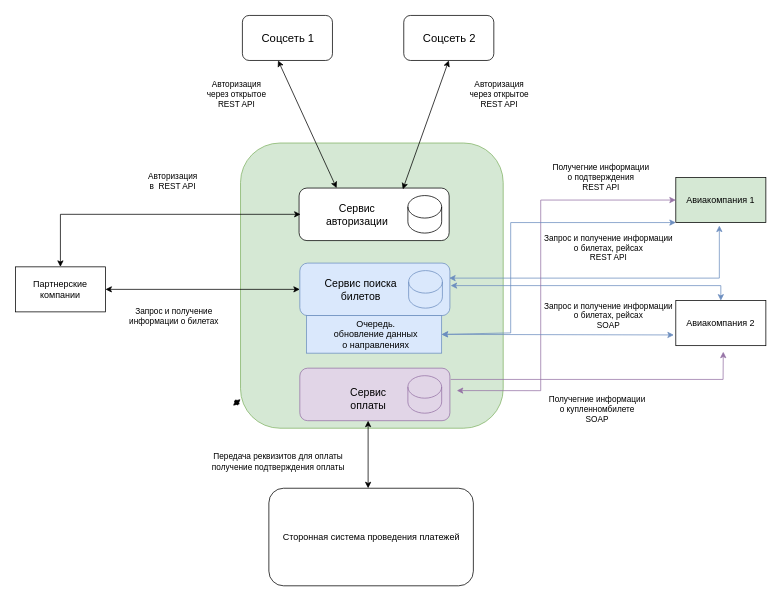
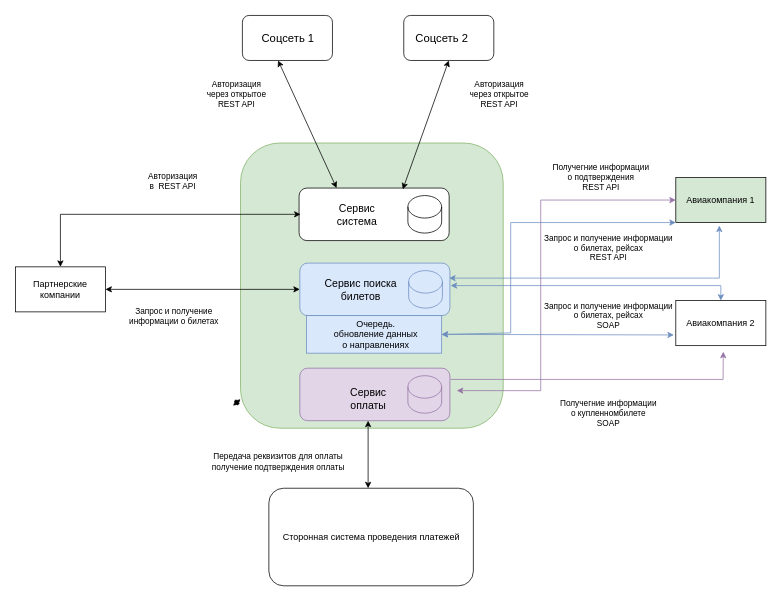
node "Соцсеть 2": moved (449, 38) -> (441, 38)
node "Сервис авторизации": label "Сервис авторизации" -> "Сервис система"
node "Получегние информации о купленномбилете SOAP": moved (597, 409) -> (608, 413)
